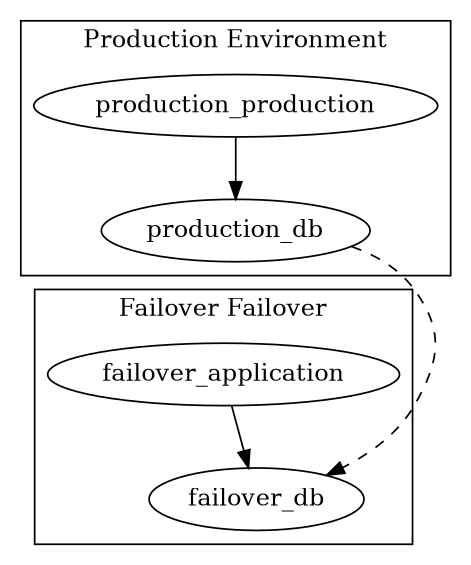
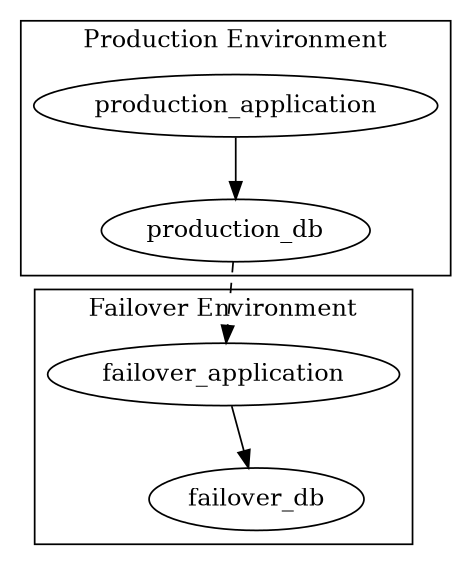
node "production_production": label "production_production" -> "production_application"
cluster "Failover Failover": label "Failover Failover" -> "Failover Environment"
edge "production_db" -> "failover_db": now "production_db" -> "failover_application"
